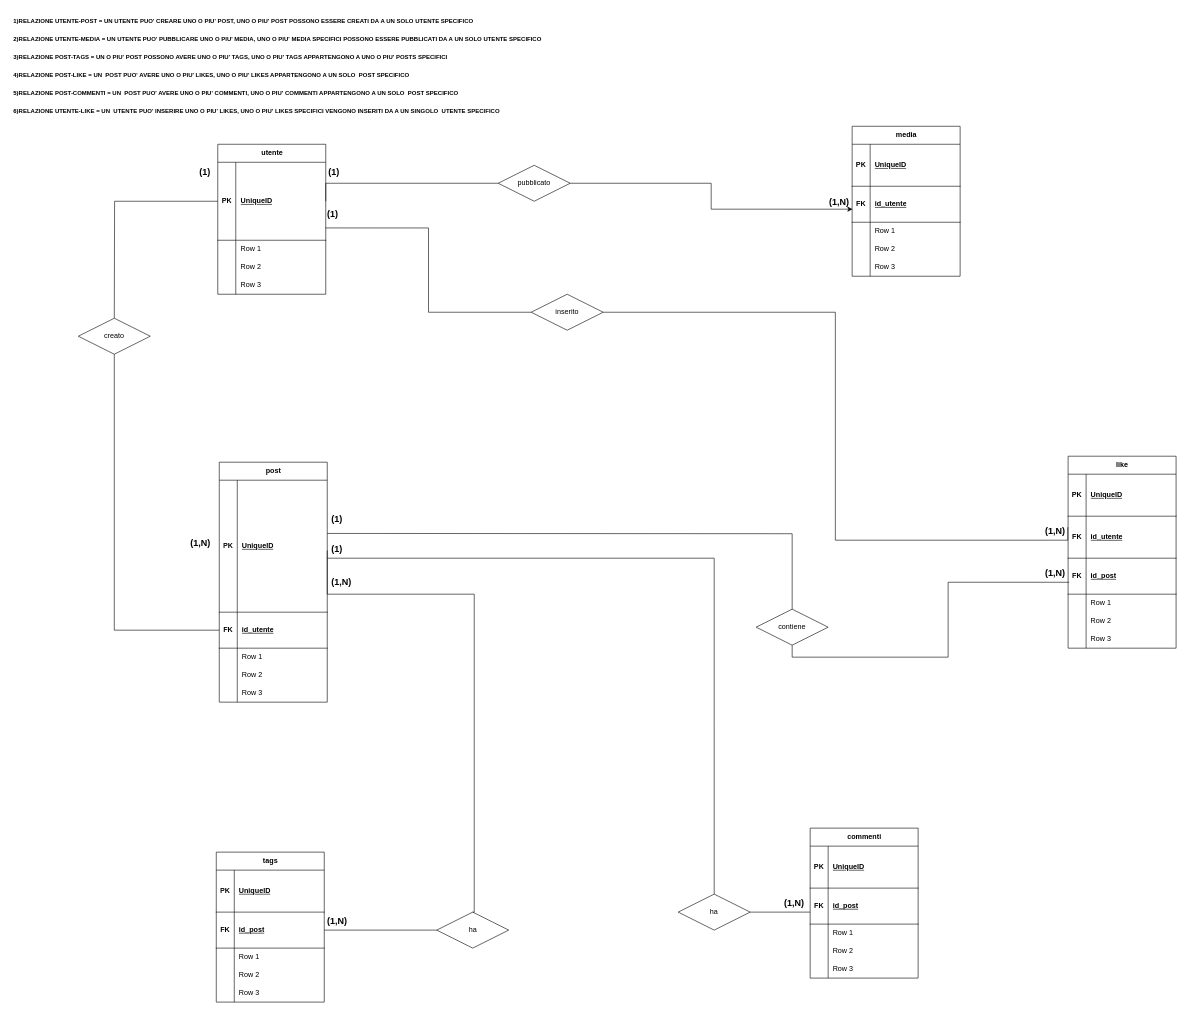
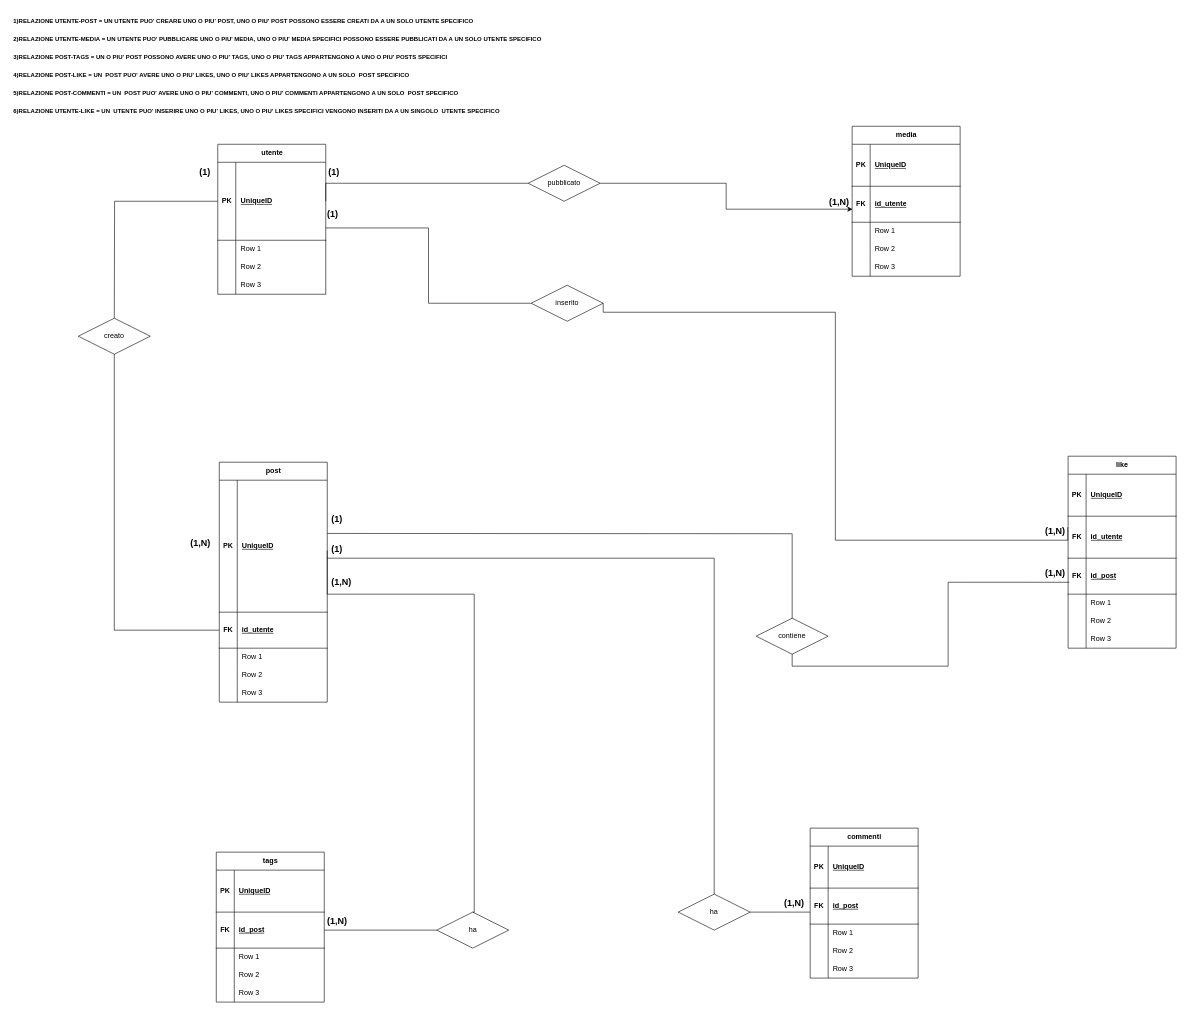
node "pubblicato": moved (534, 183) -> (564, 183)
node "inserito": moved (567, 312) -> (567, 303)
node "contiene": moved (792, 627) -> (792, 636)
